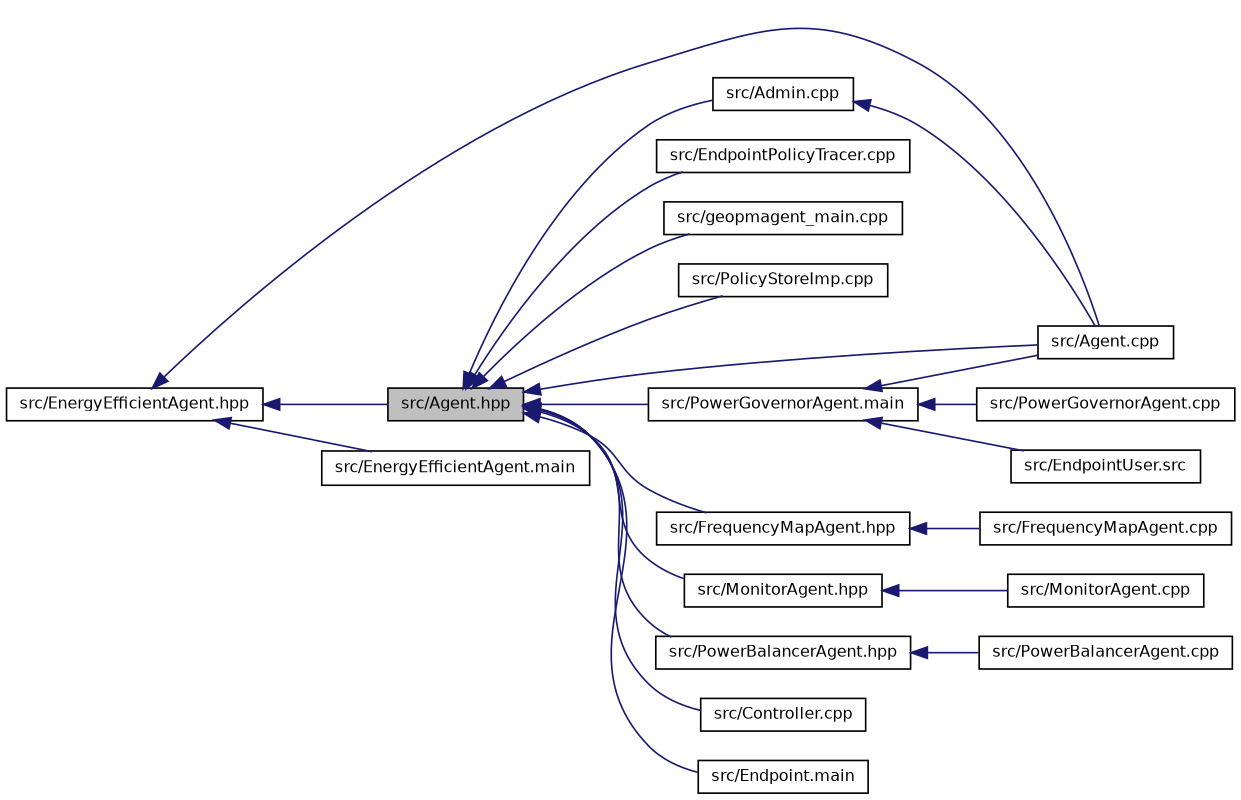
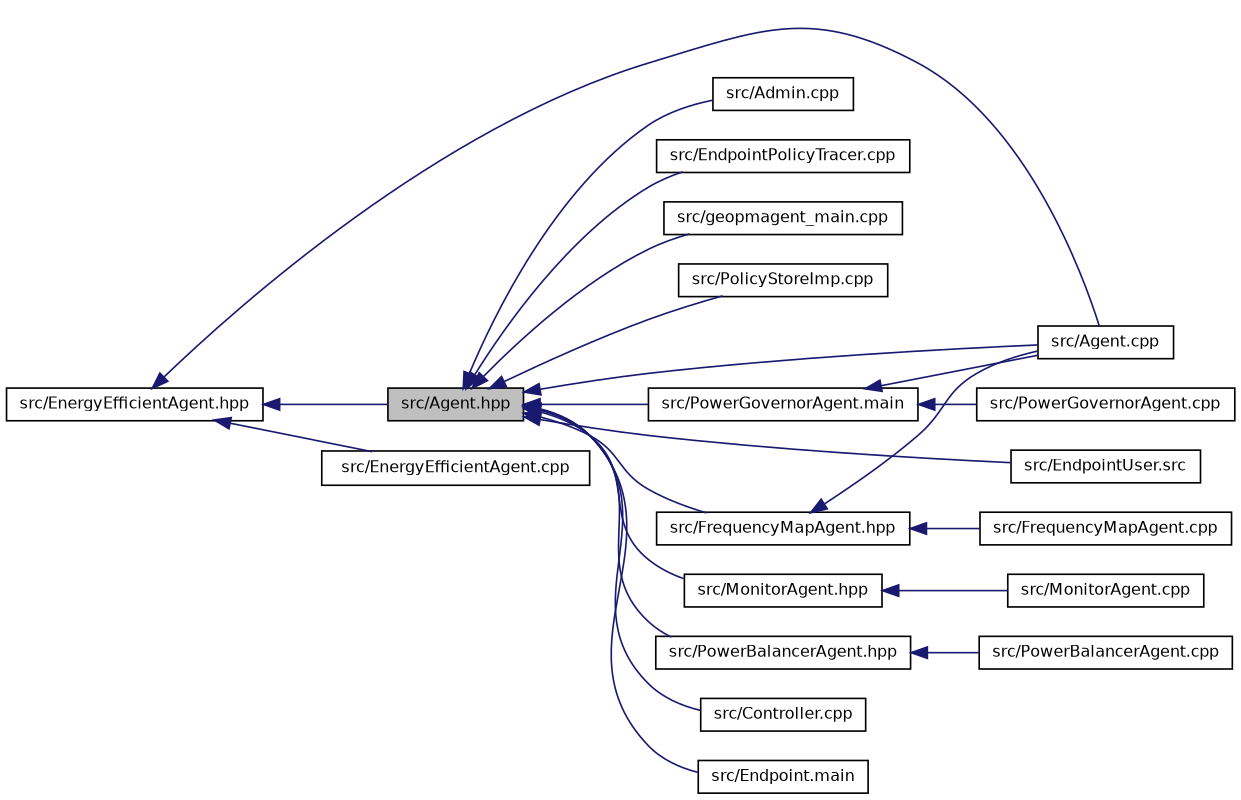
edge "src/Agent.cpp" -> "src/Admin.cpp": now "src/Agent.cpp" -> "src/FrequencyMapAgent.hpp"
edge "src/EndpointUser.src" -> "src/PowerGovernorAgent.main": now "src/EndpointUser.src" -> "src/Agent.hpp"
node "src/EnergyEfficientAgent.main": label "src/EnergyEfficientAgent.main" -> "src/EnergyEfficientAgent.cpp"
